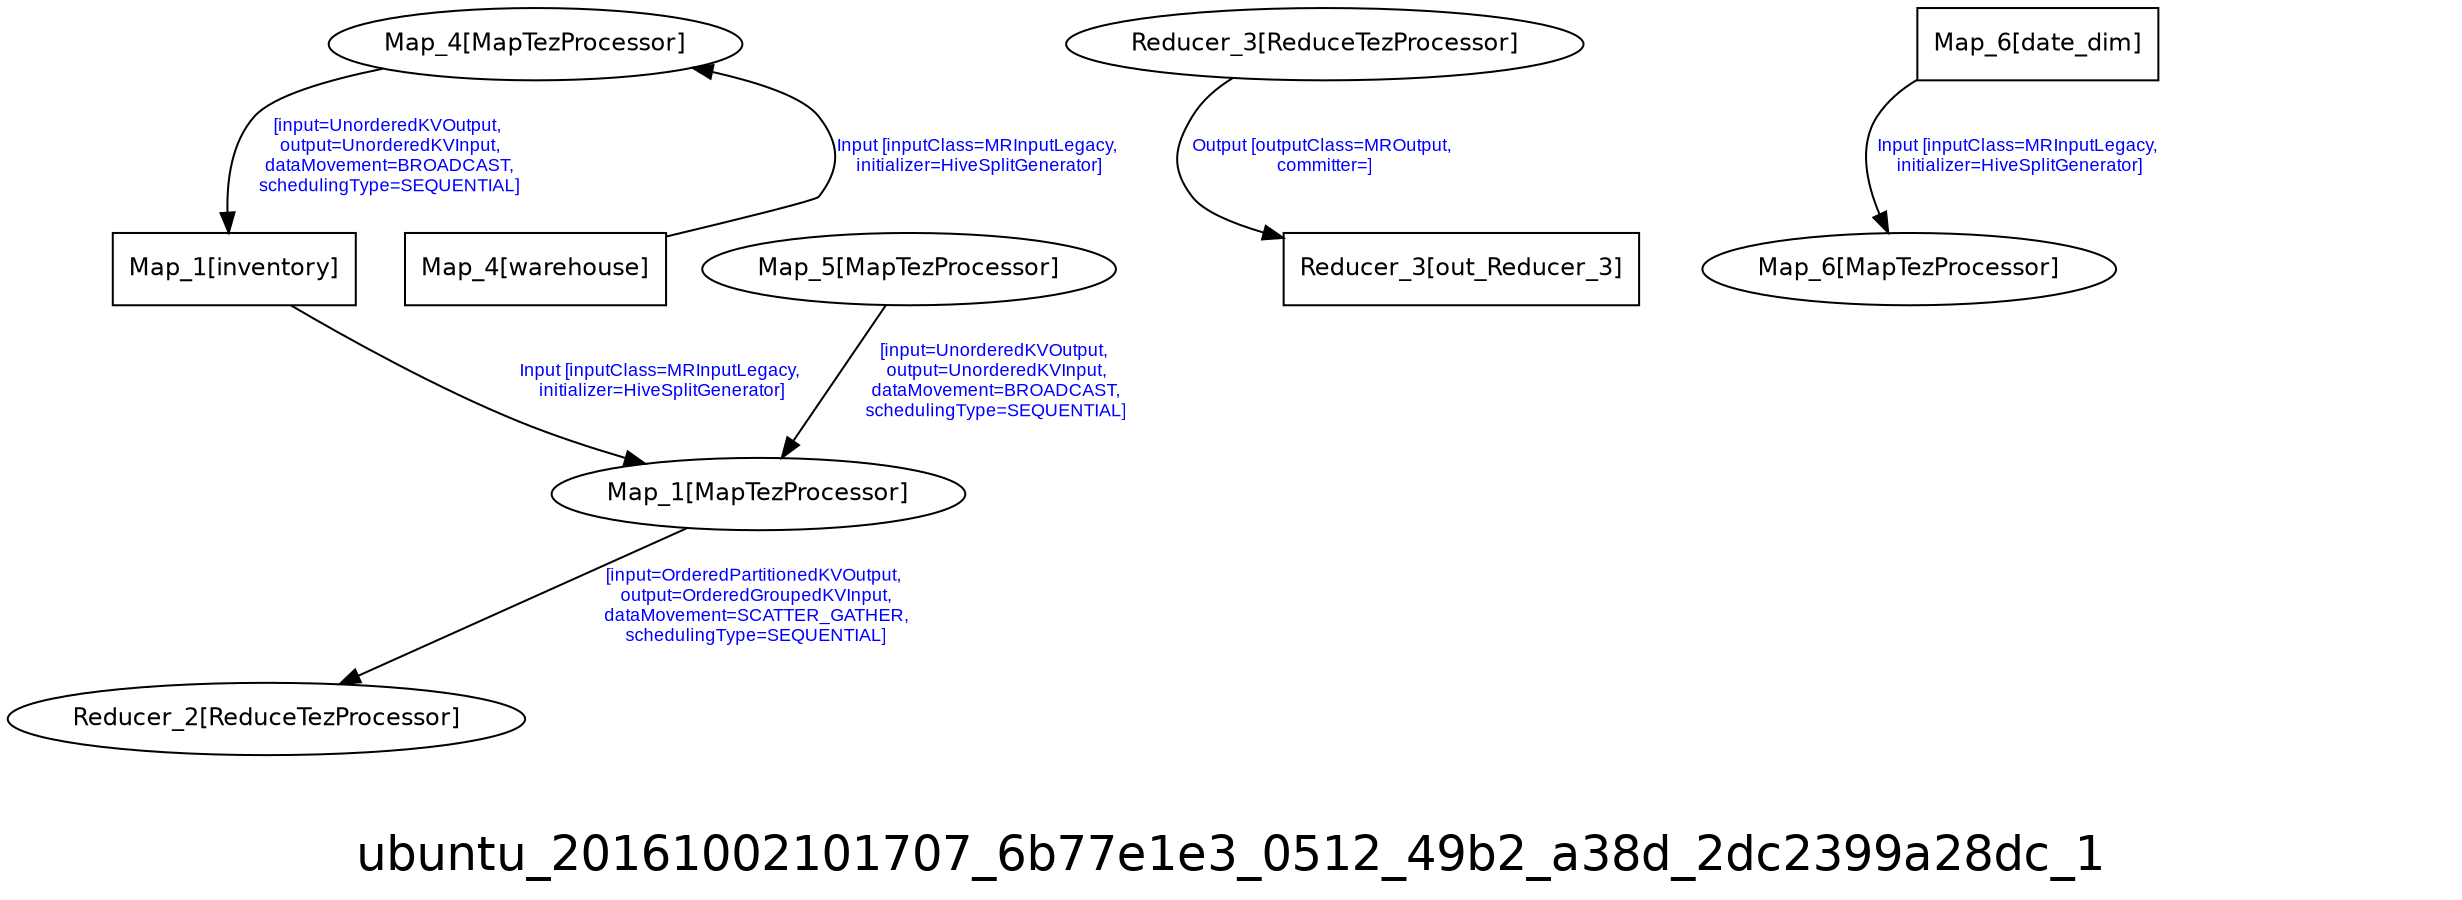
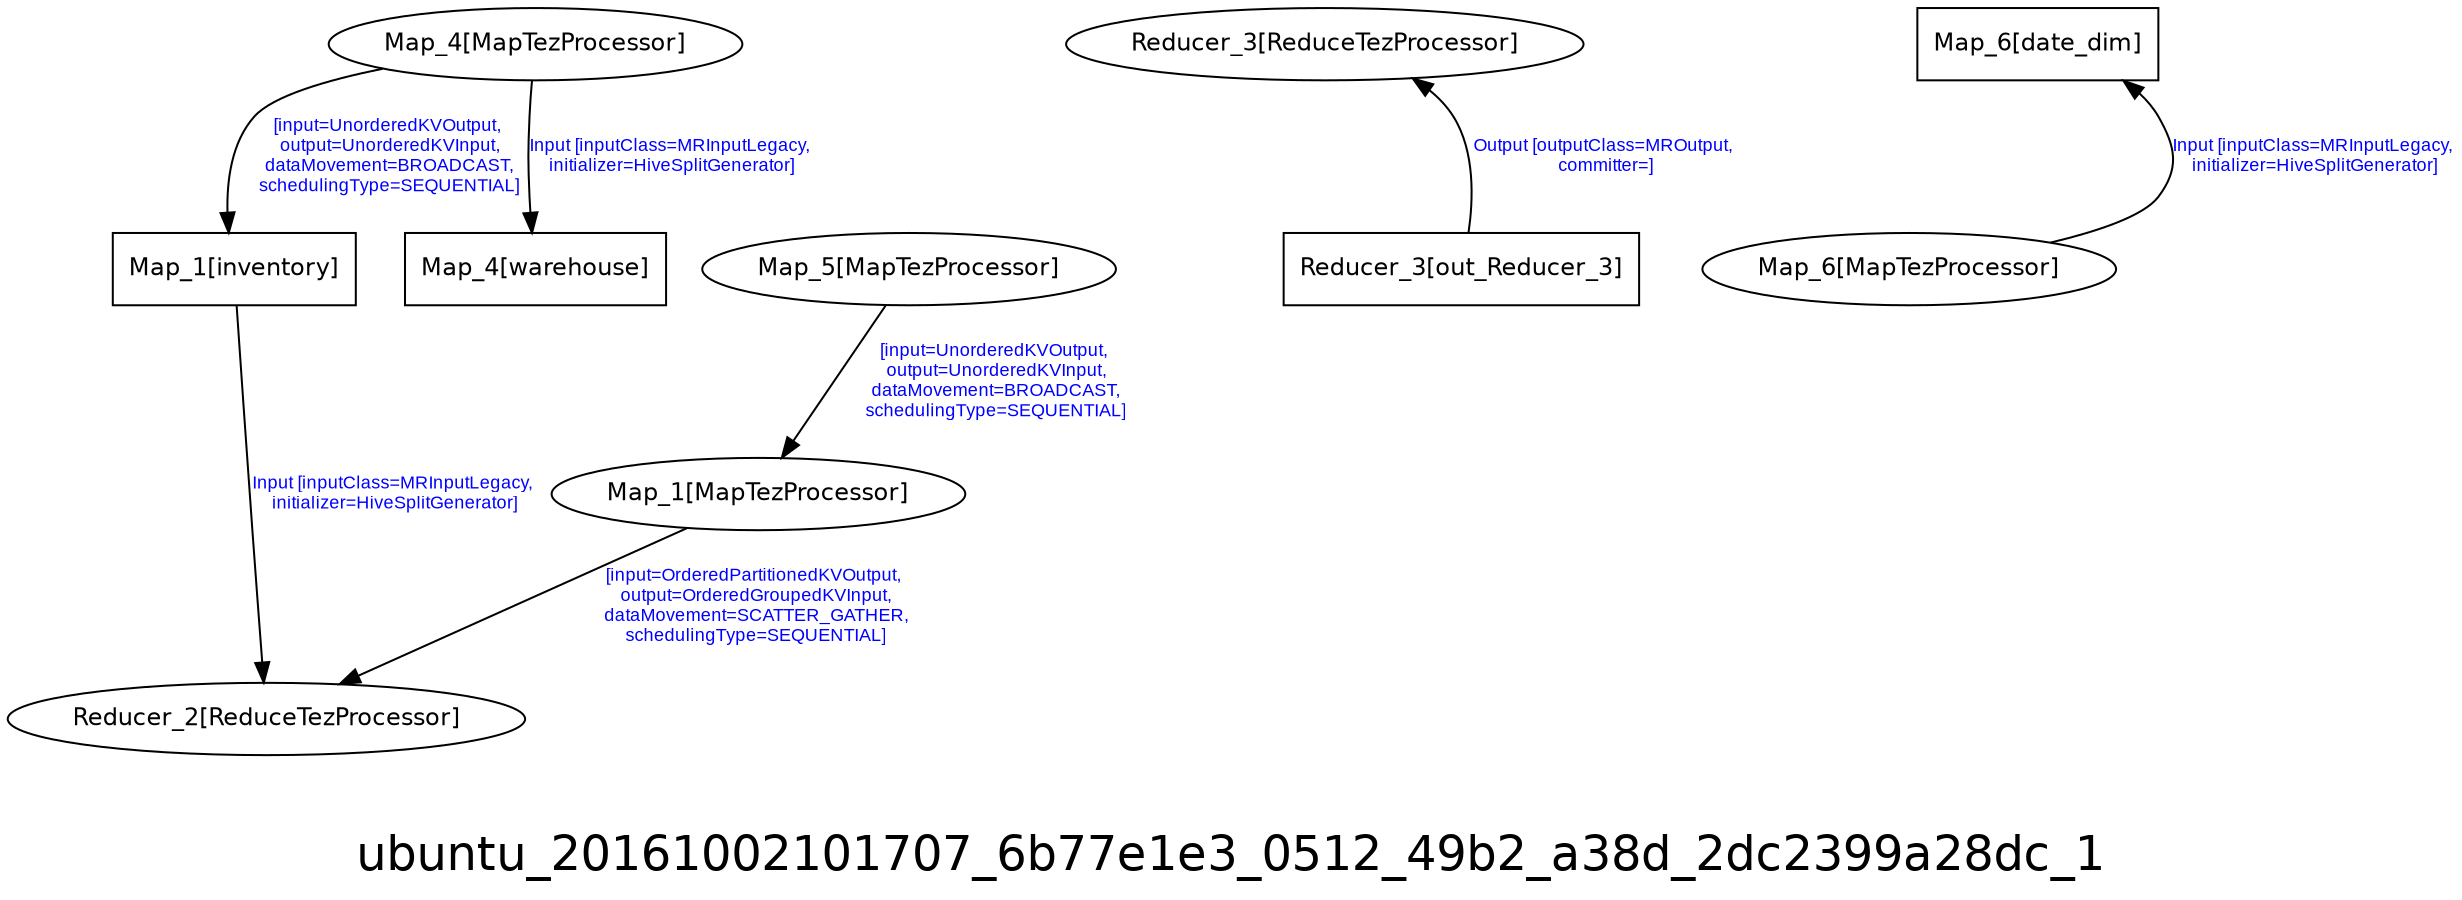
edge "Map_6[date_dim]" -> "Map_6[MapTezProcessor]": reversed
edge "Reducer_3[ReduceTezProcessor]" -> "Reducer_3[out_Reducer_3]": reversed
edge "Map_4[warehouse]" -> "Map_4[MapTezProcessor]": reversed
edge "Map_1[inventory]" -> "Map_1[MapTezProcessor]": now "Map_1[inventory]" -> "Reducer_2[ReduceTezProcessor]"
